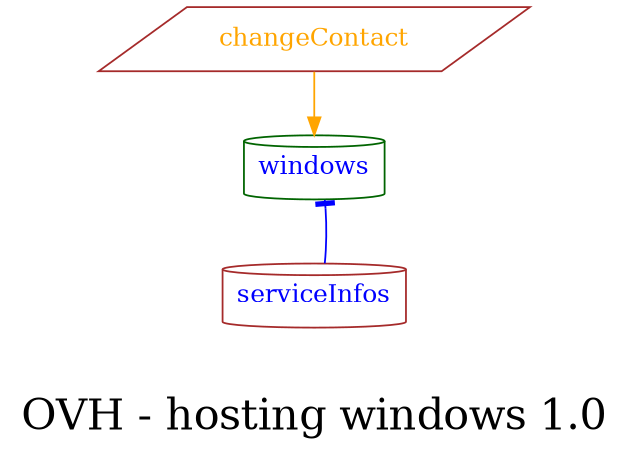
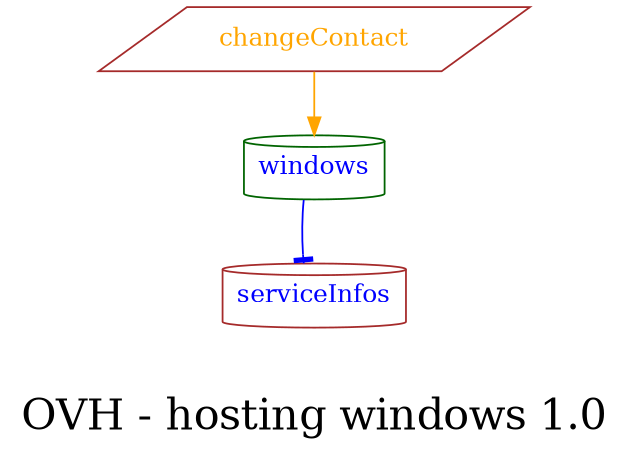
edge "serviceInfos" -> "windows": reversed
